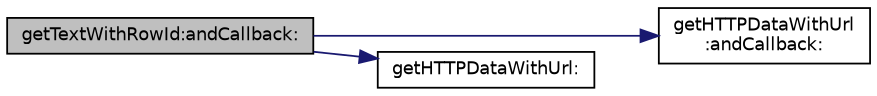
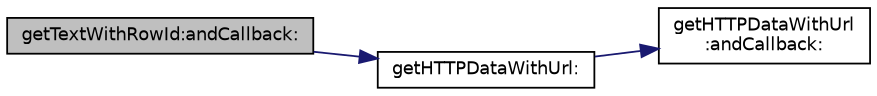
edge "getTextWithRowId:andCallback:" -> "getHTTPDataWithUrl :andCallback:": now "getHTTPDataWithUrl:" -> "getHTTPDataWithUrl :andCallback:"
